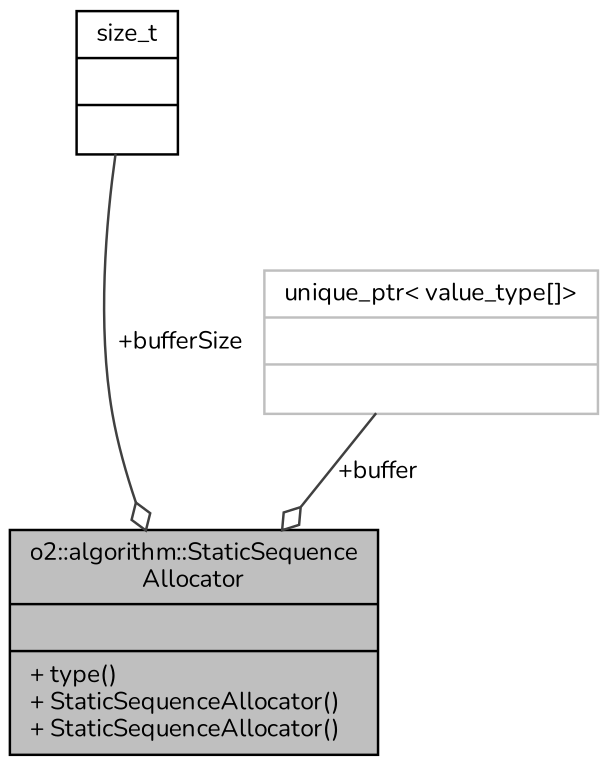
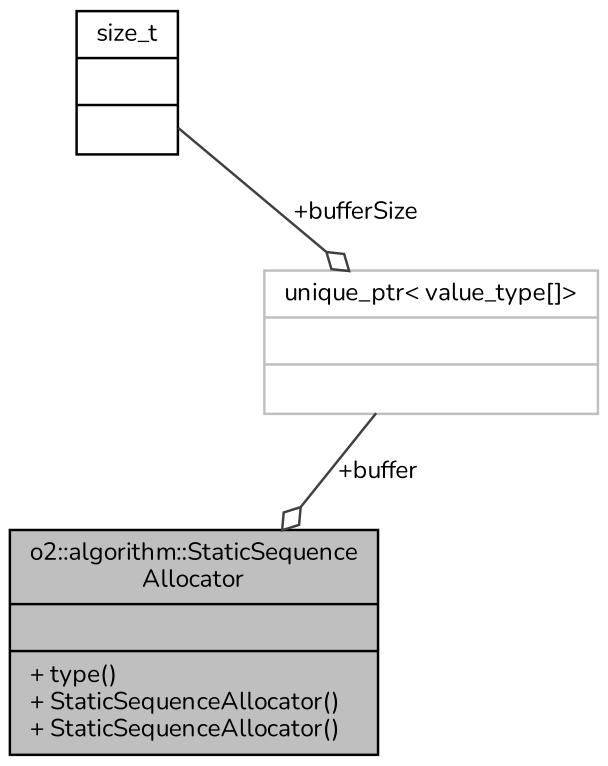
edge "size_t" -> "o2::algorithm::StaticSequence": now "size_t" -> "unique_ptr< value_type[]>"
